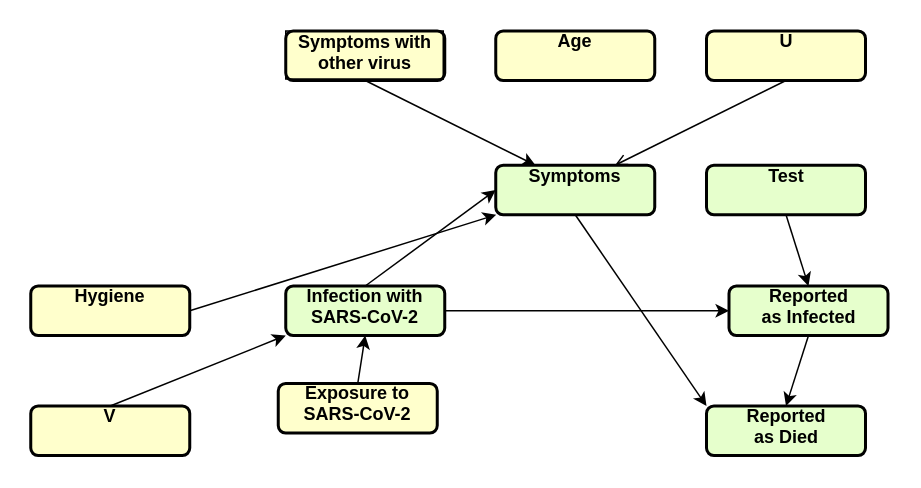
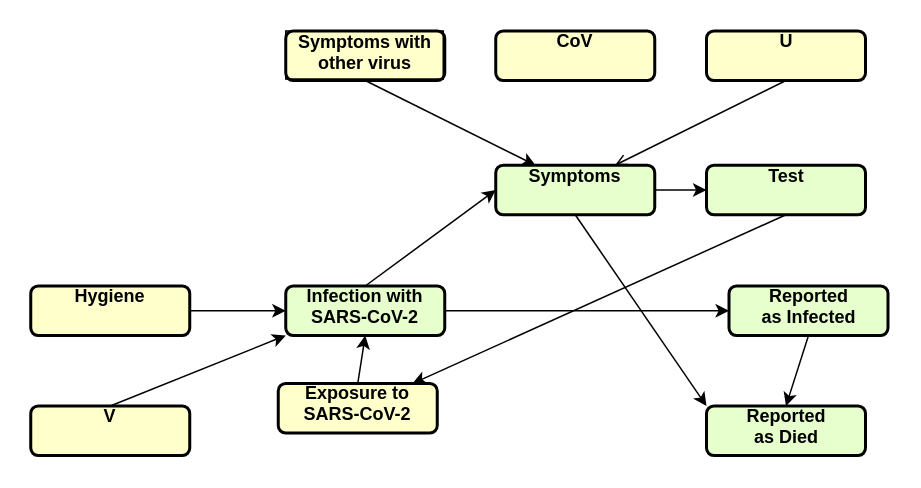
node "Age": label "Age" -> "CoV"
edge "Symptoms" -> "Test": added
edge "Test" -> "Reported as Infected": now "Test" -> "Exposure to SARS-CoV-2"
edge "Hygiene" -> "Symptoms": now "Hygiene" -> "Infection with SARS-CoV-2"
